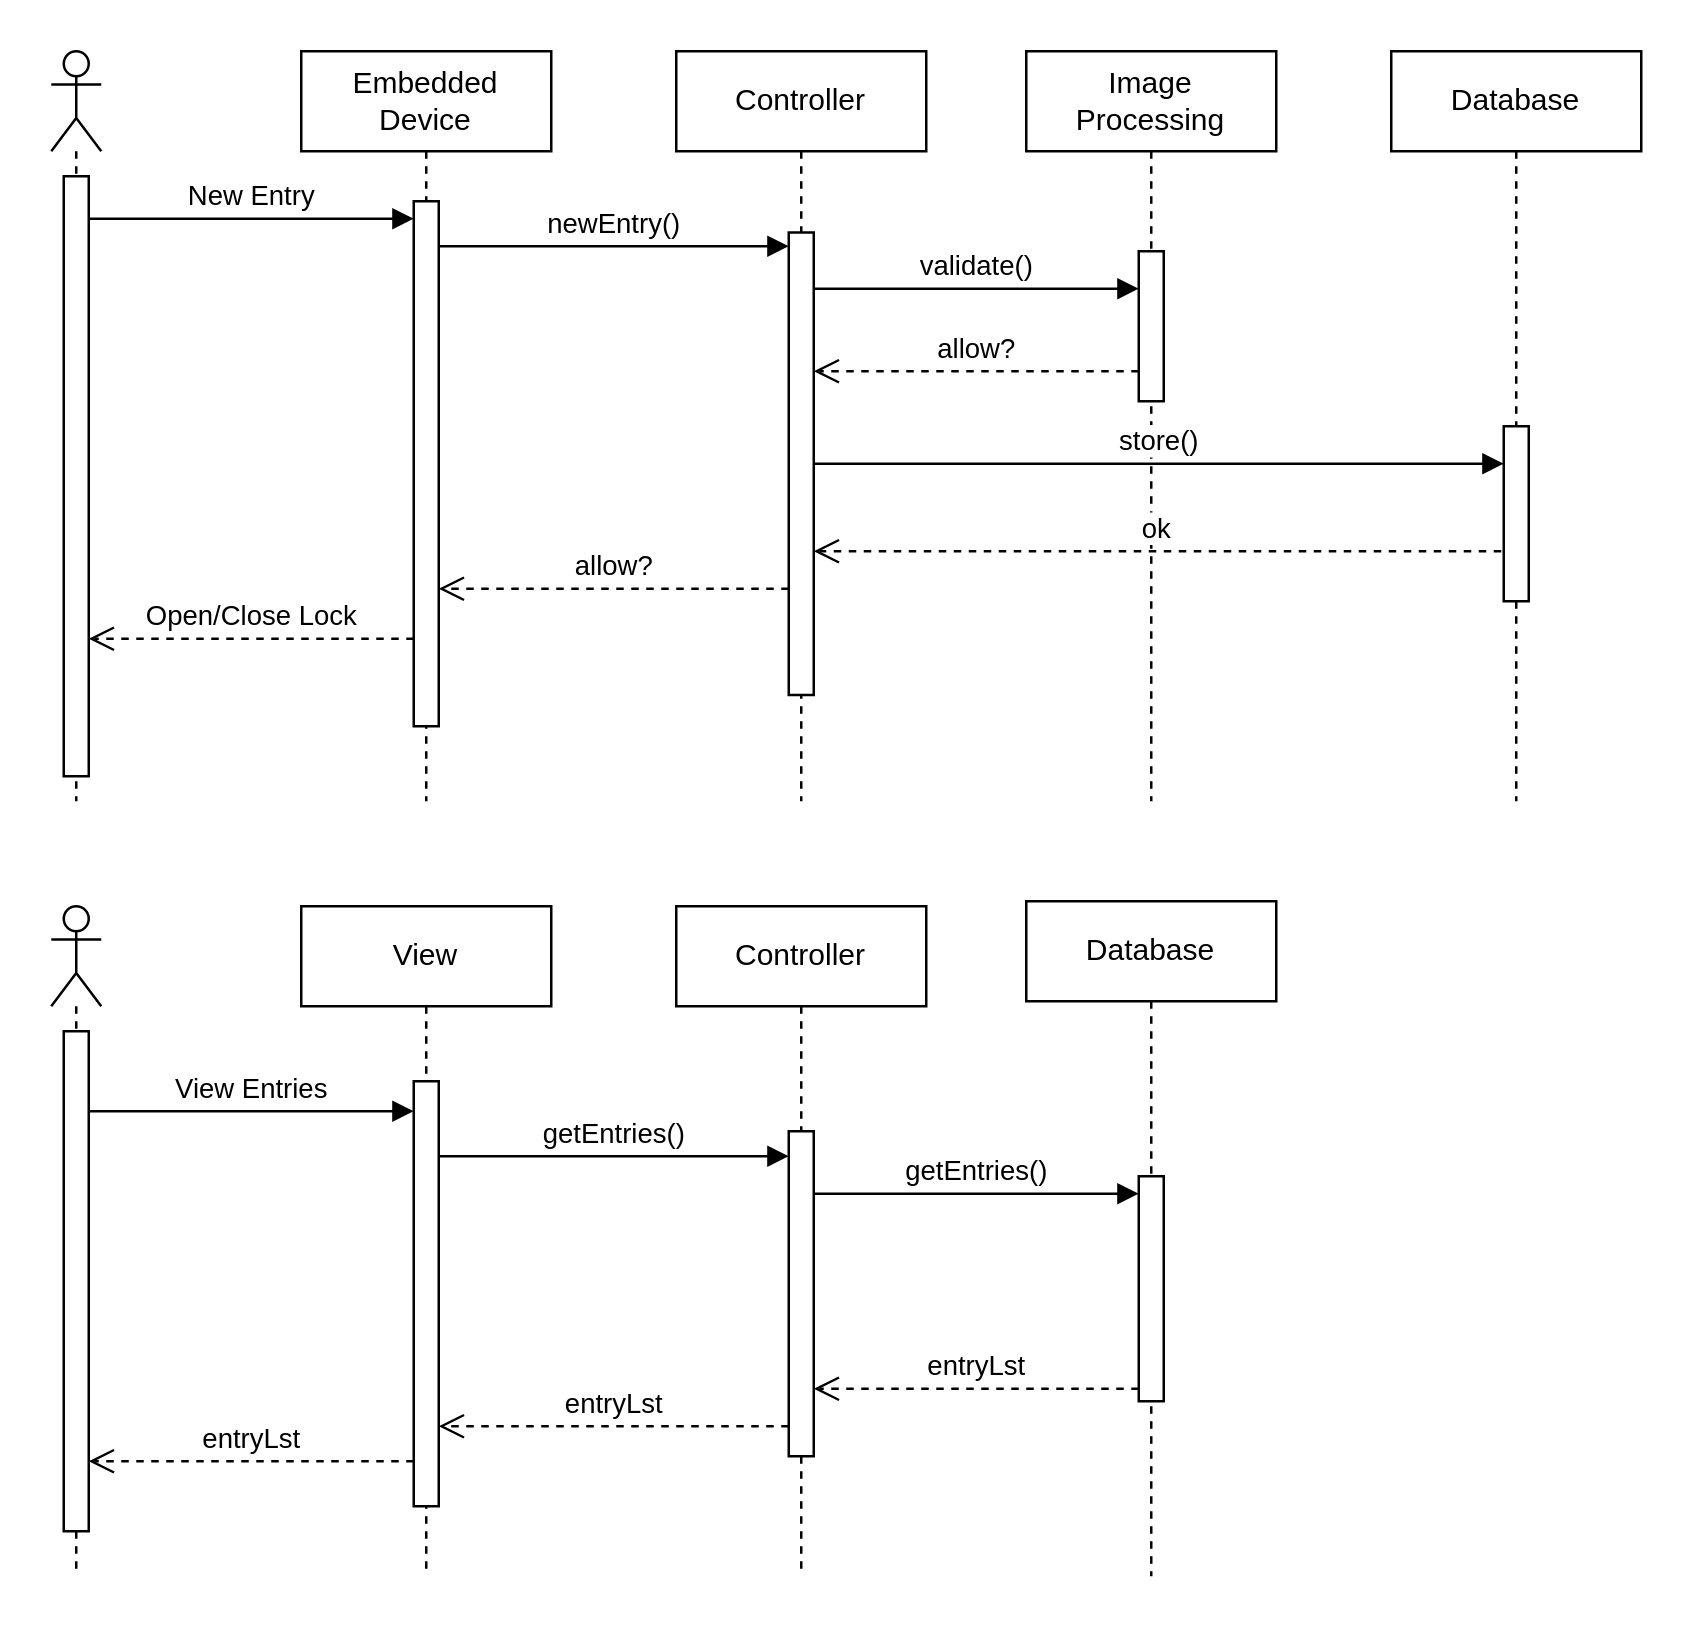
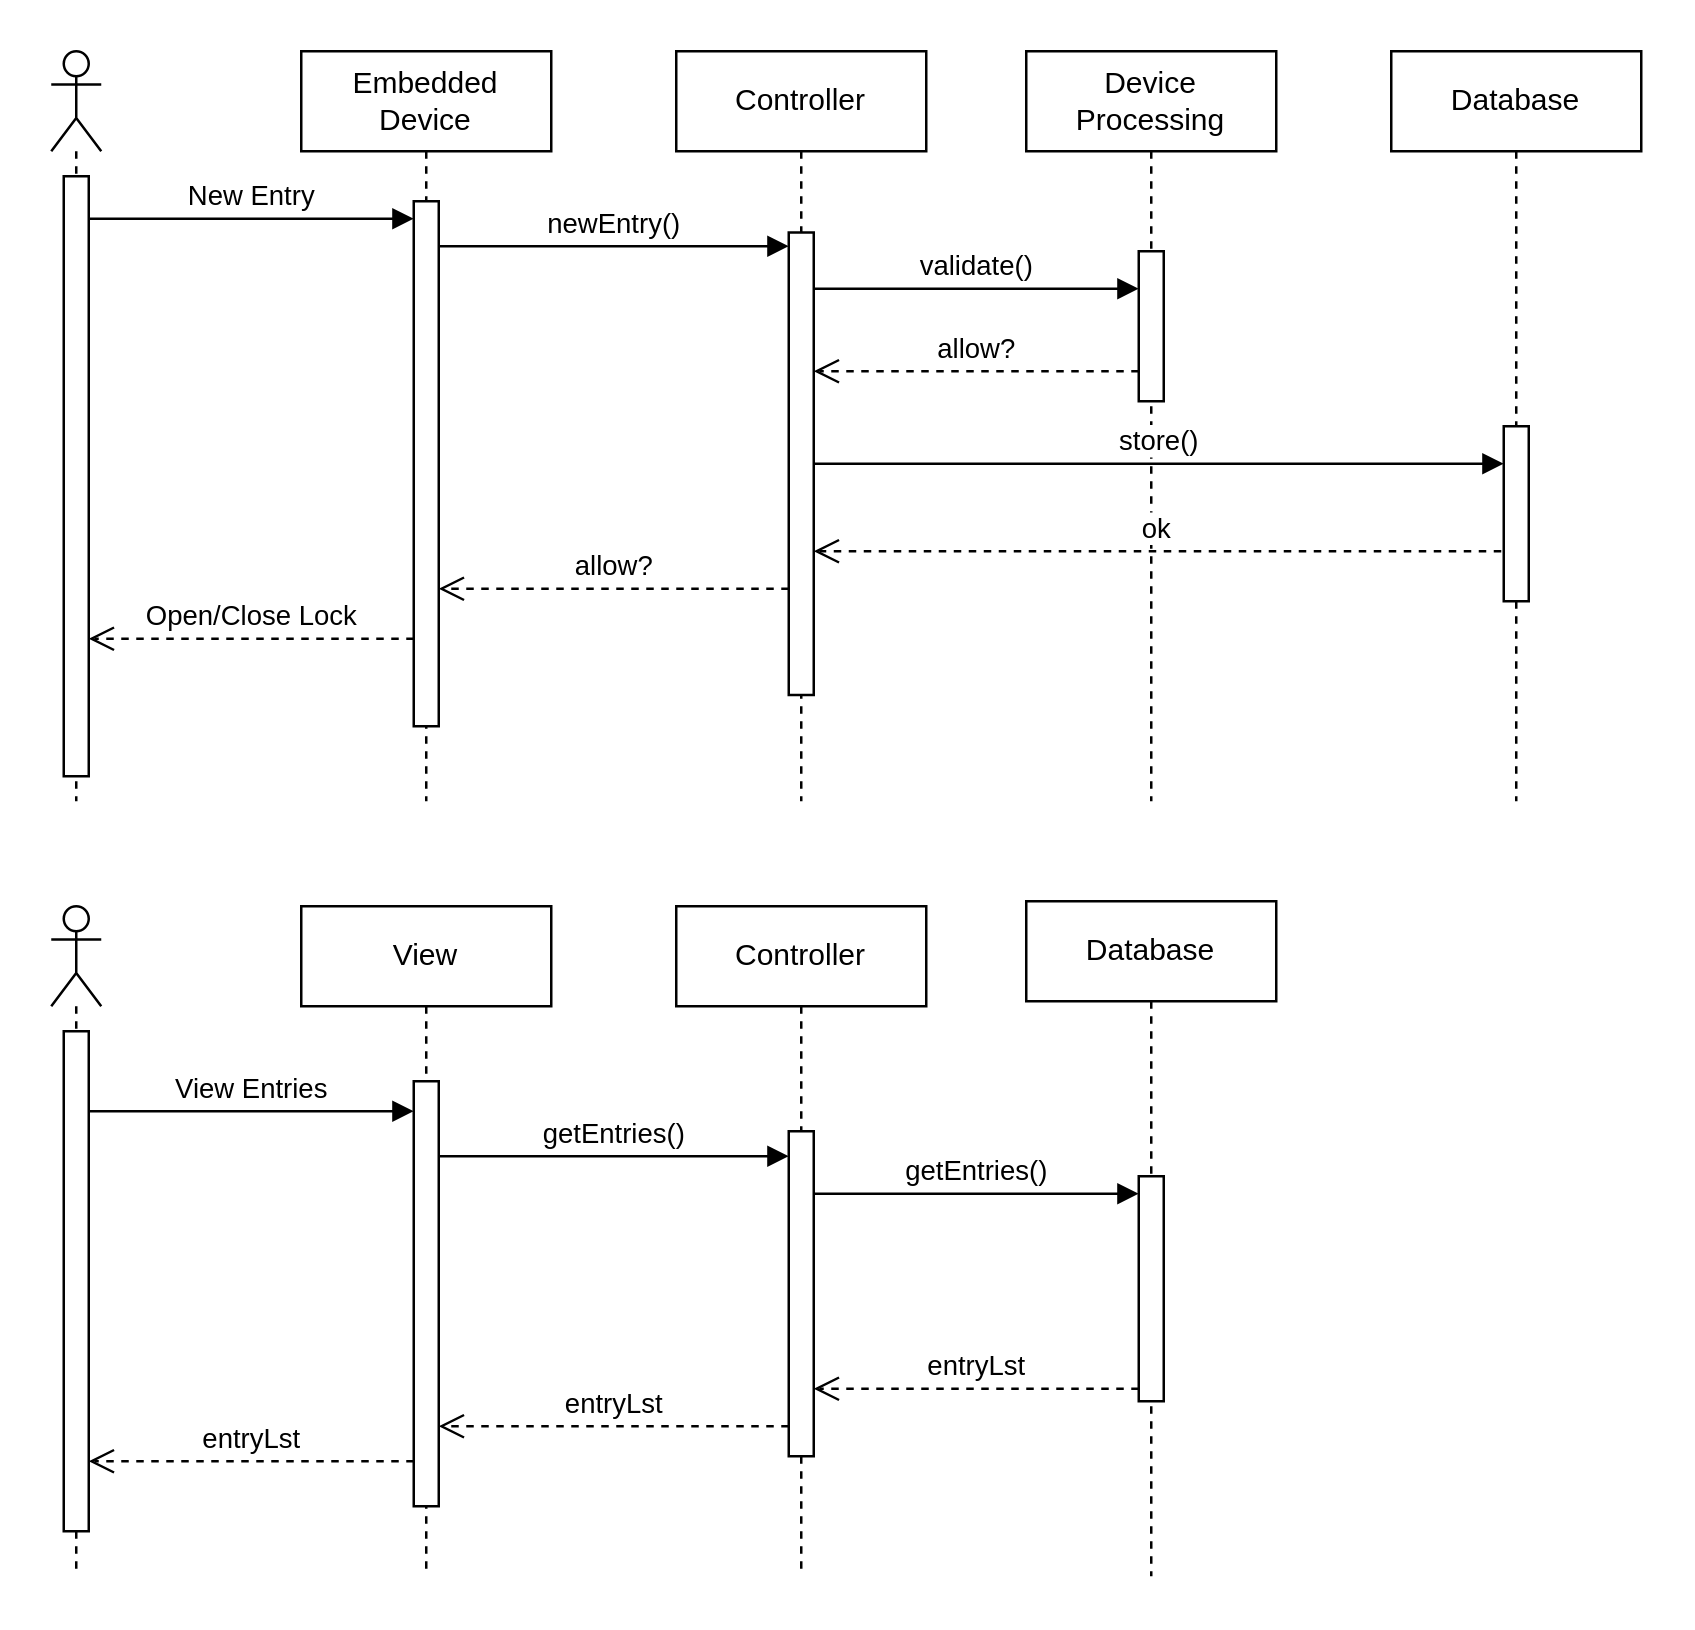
node "Image Processing": label "Image Processing" -> "Device Processing"
